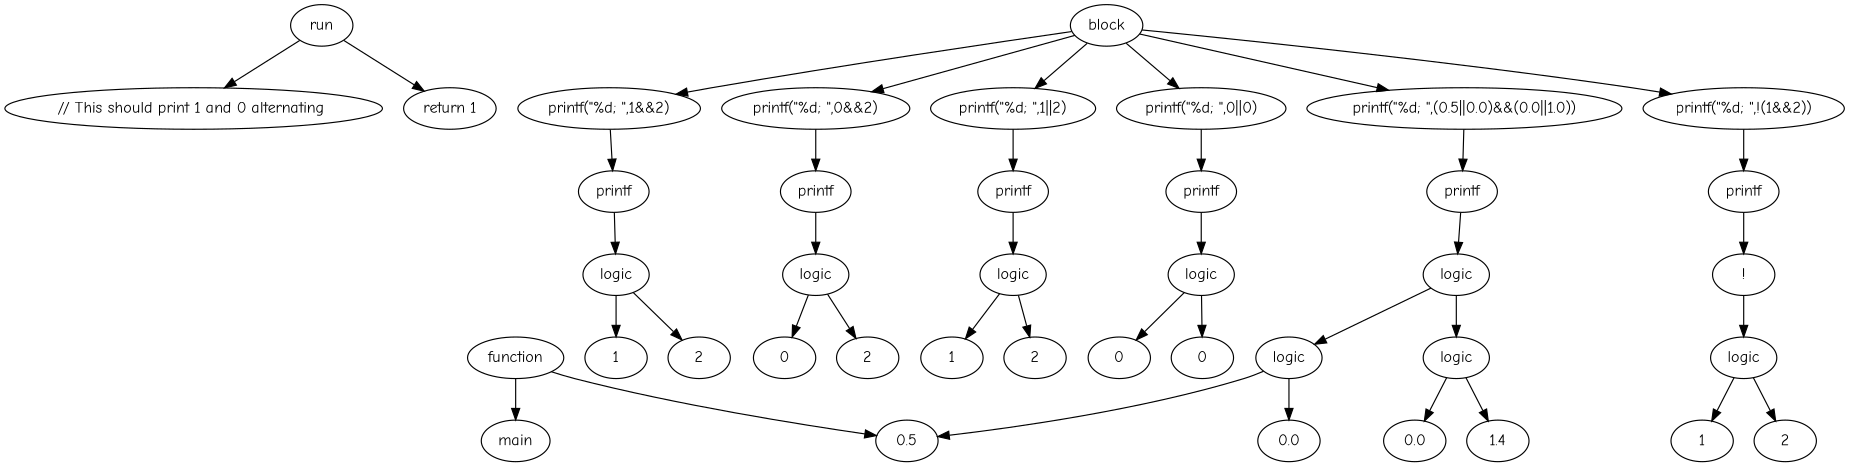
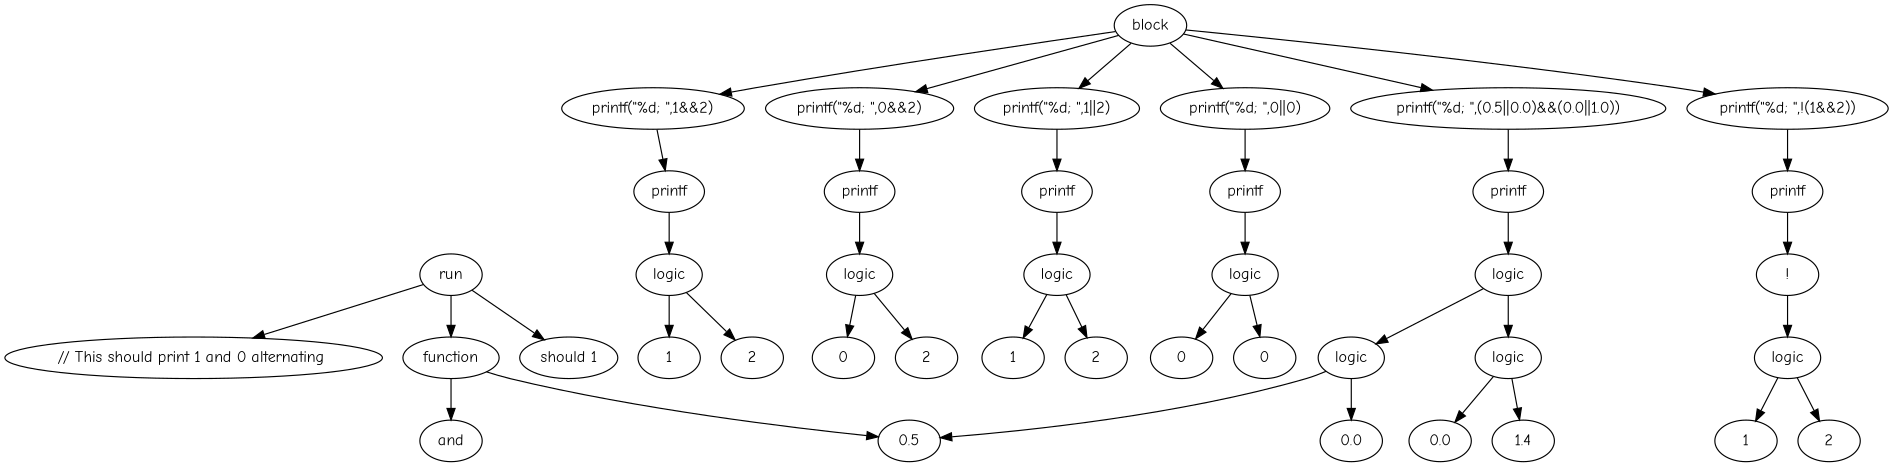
node "return 1": label "return 1" -> "should 1"
edge "run" -> "function": added
node "main": label "main" -> "and"
